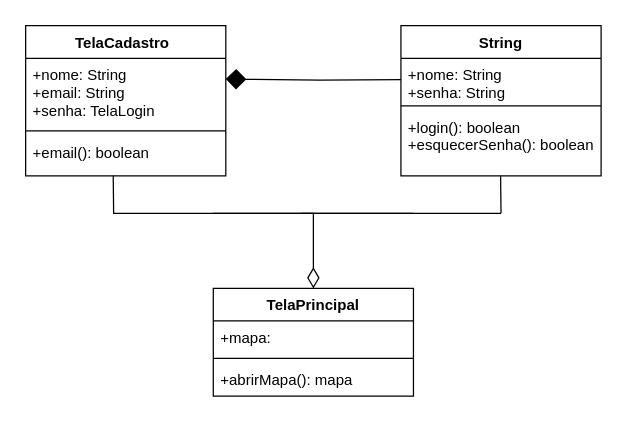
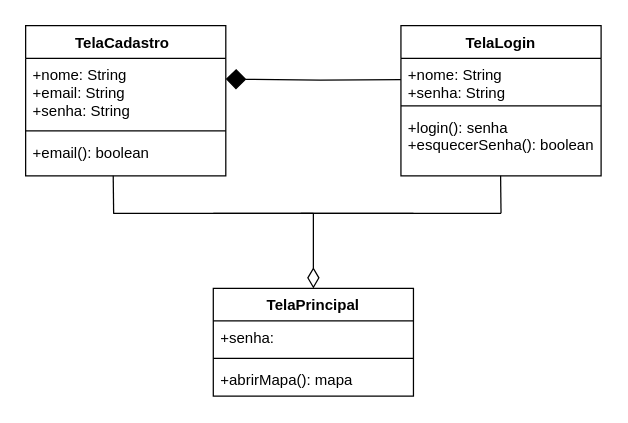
node "String": label "String" -> "TelaLogin"
node "+nome: String +email: String +senha: TelaLogin": label "+nome: String +email: String +senha: TelaLogin" -> "+nome: String +email: String +senha: String"
node "+login(): boolean +esquecerSenha(): boolean": label "+login(): boolean +esquecerSenha(): boolean" -> "+login(): senha +esquecerSenha(): boolean"
node "+mapa:": label "+mapa:" -> "+senha:"
